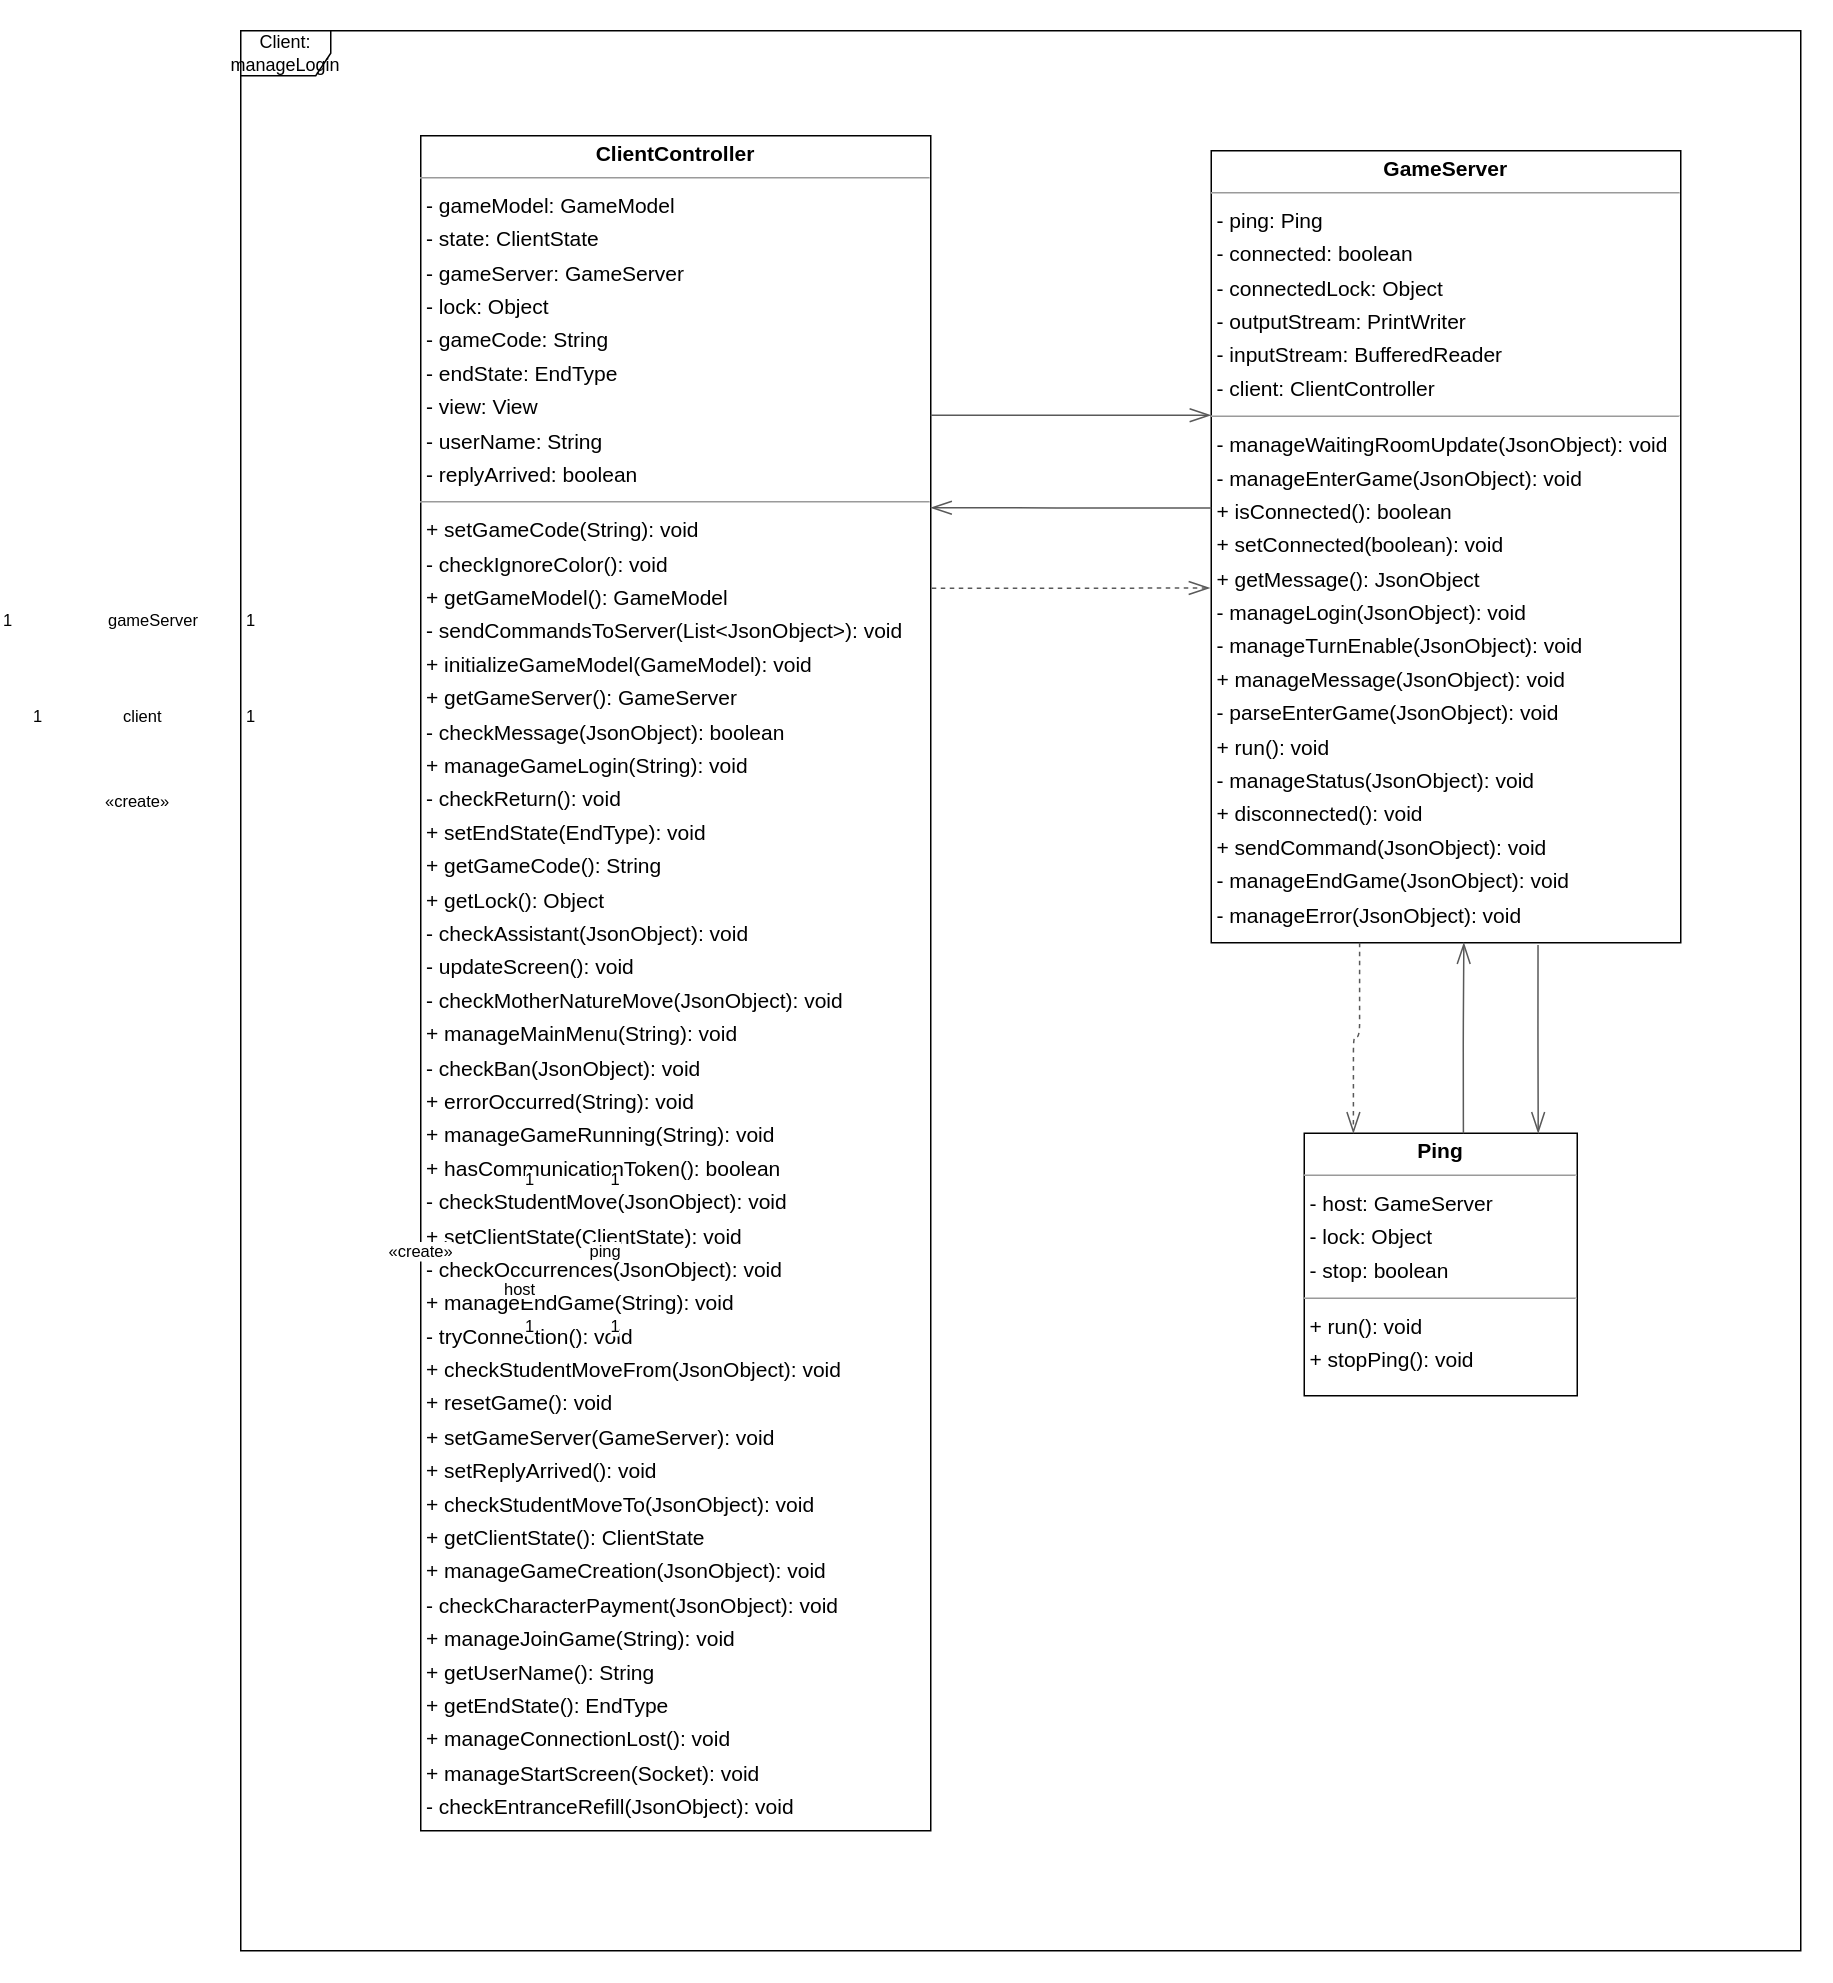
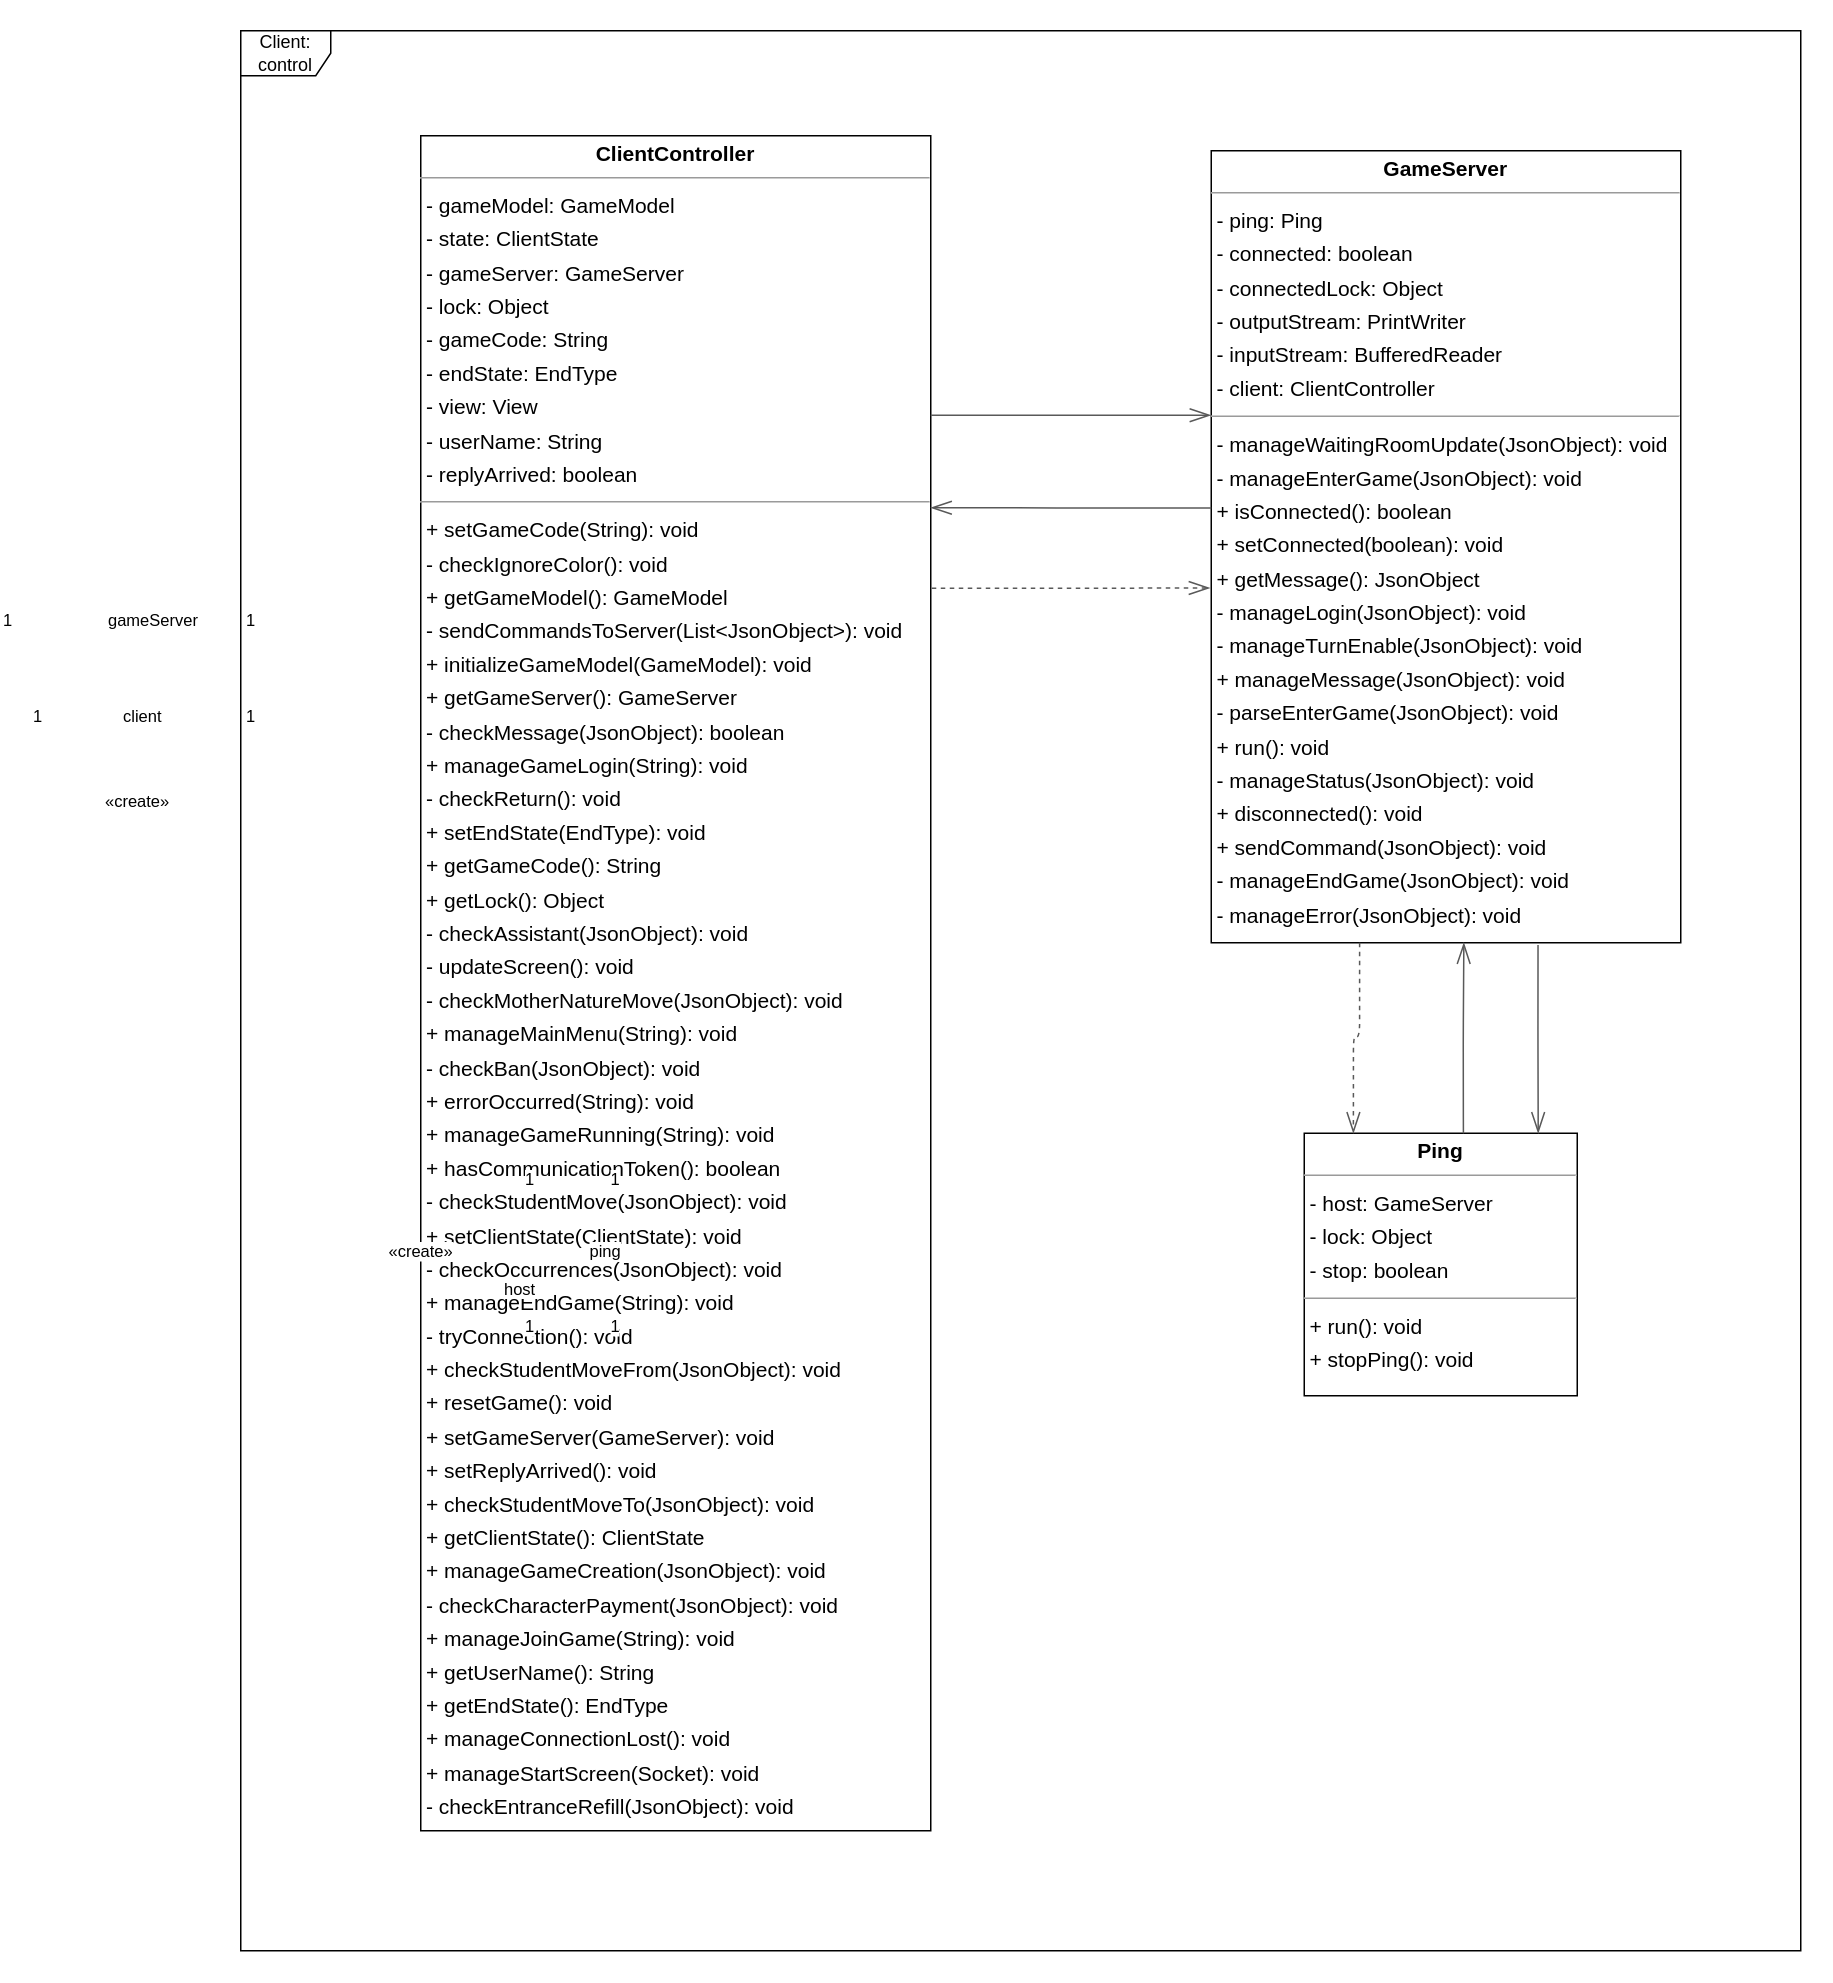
node "Client: manageLogin": label "Client: manageLogin" -> "Client: control"
